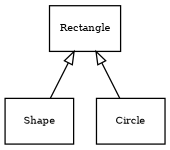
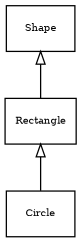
edge "Shape" -> "Rectangle": reversed
